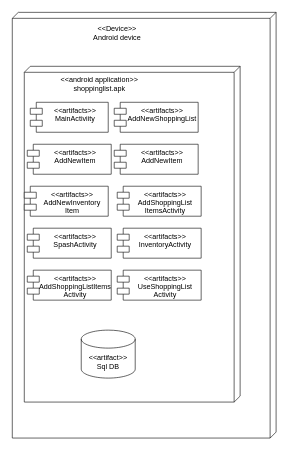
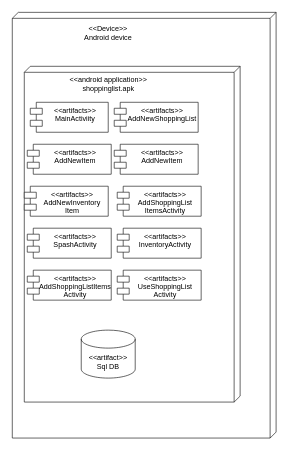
node "<<Device>> Android device": moved (117, 33) -> (108, 33)
node "<<android application>> shoppinglist.apk": moved (99, 84) -> (108, 84)
